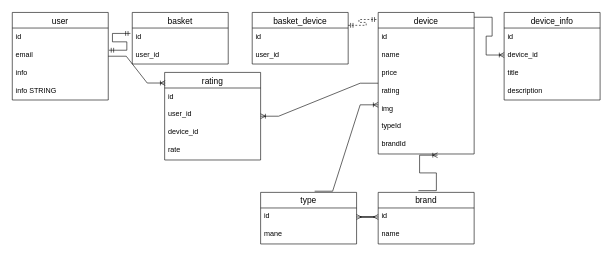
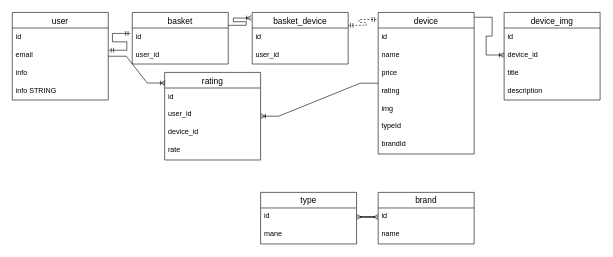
node "device_info": label "device_info" -> "device_img"
edge "basket" -> "basket_device": added
edge "type" -> "img": removed
edge "brand" -> "brandId": removed
